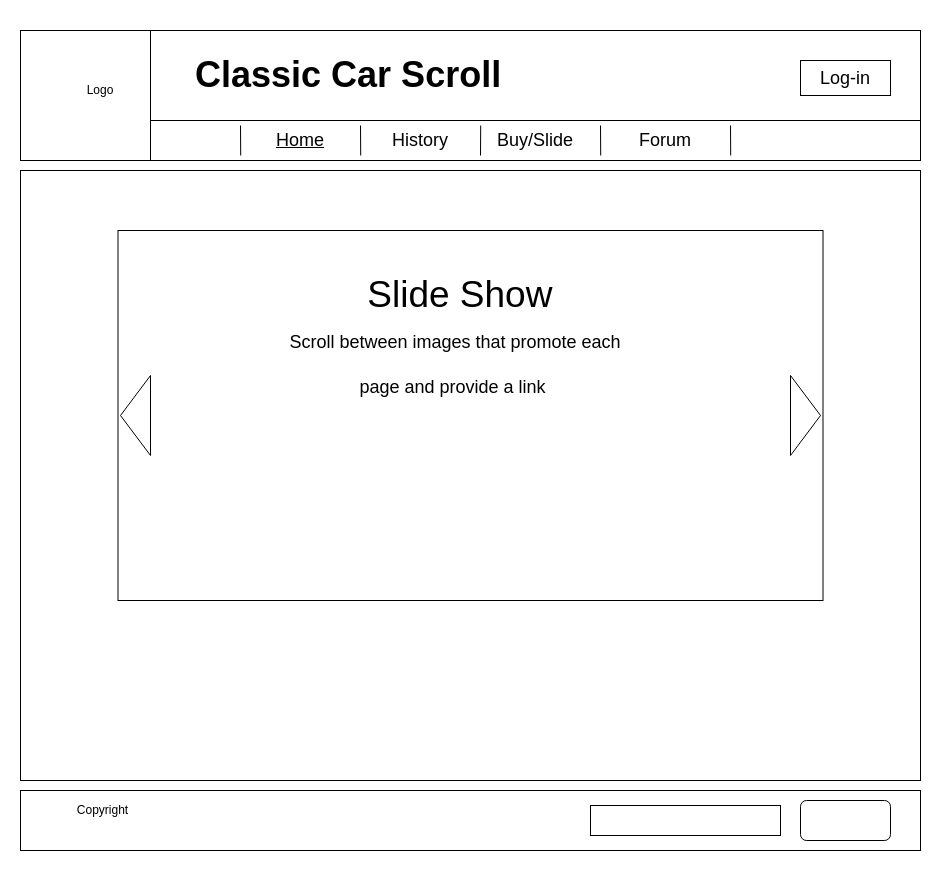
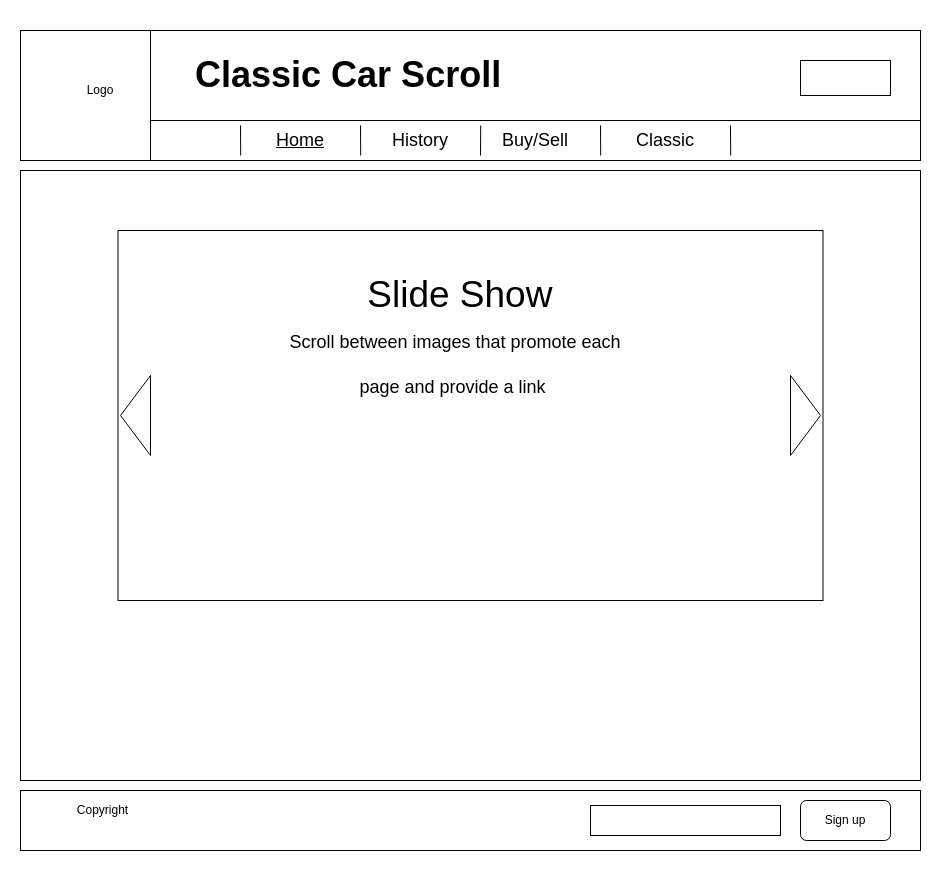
node "Log-in": removed
node "Buy/Slide": label "Buy/Slide" -> "Buy/Sell"
node "Forum": label "Forum" -> "Classic"
node "Sign up": added
